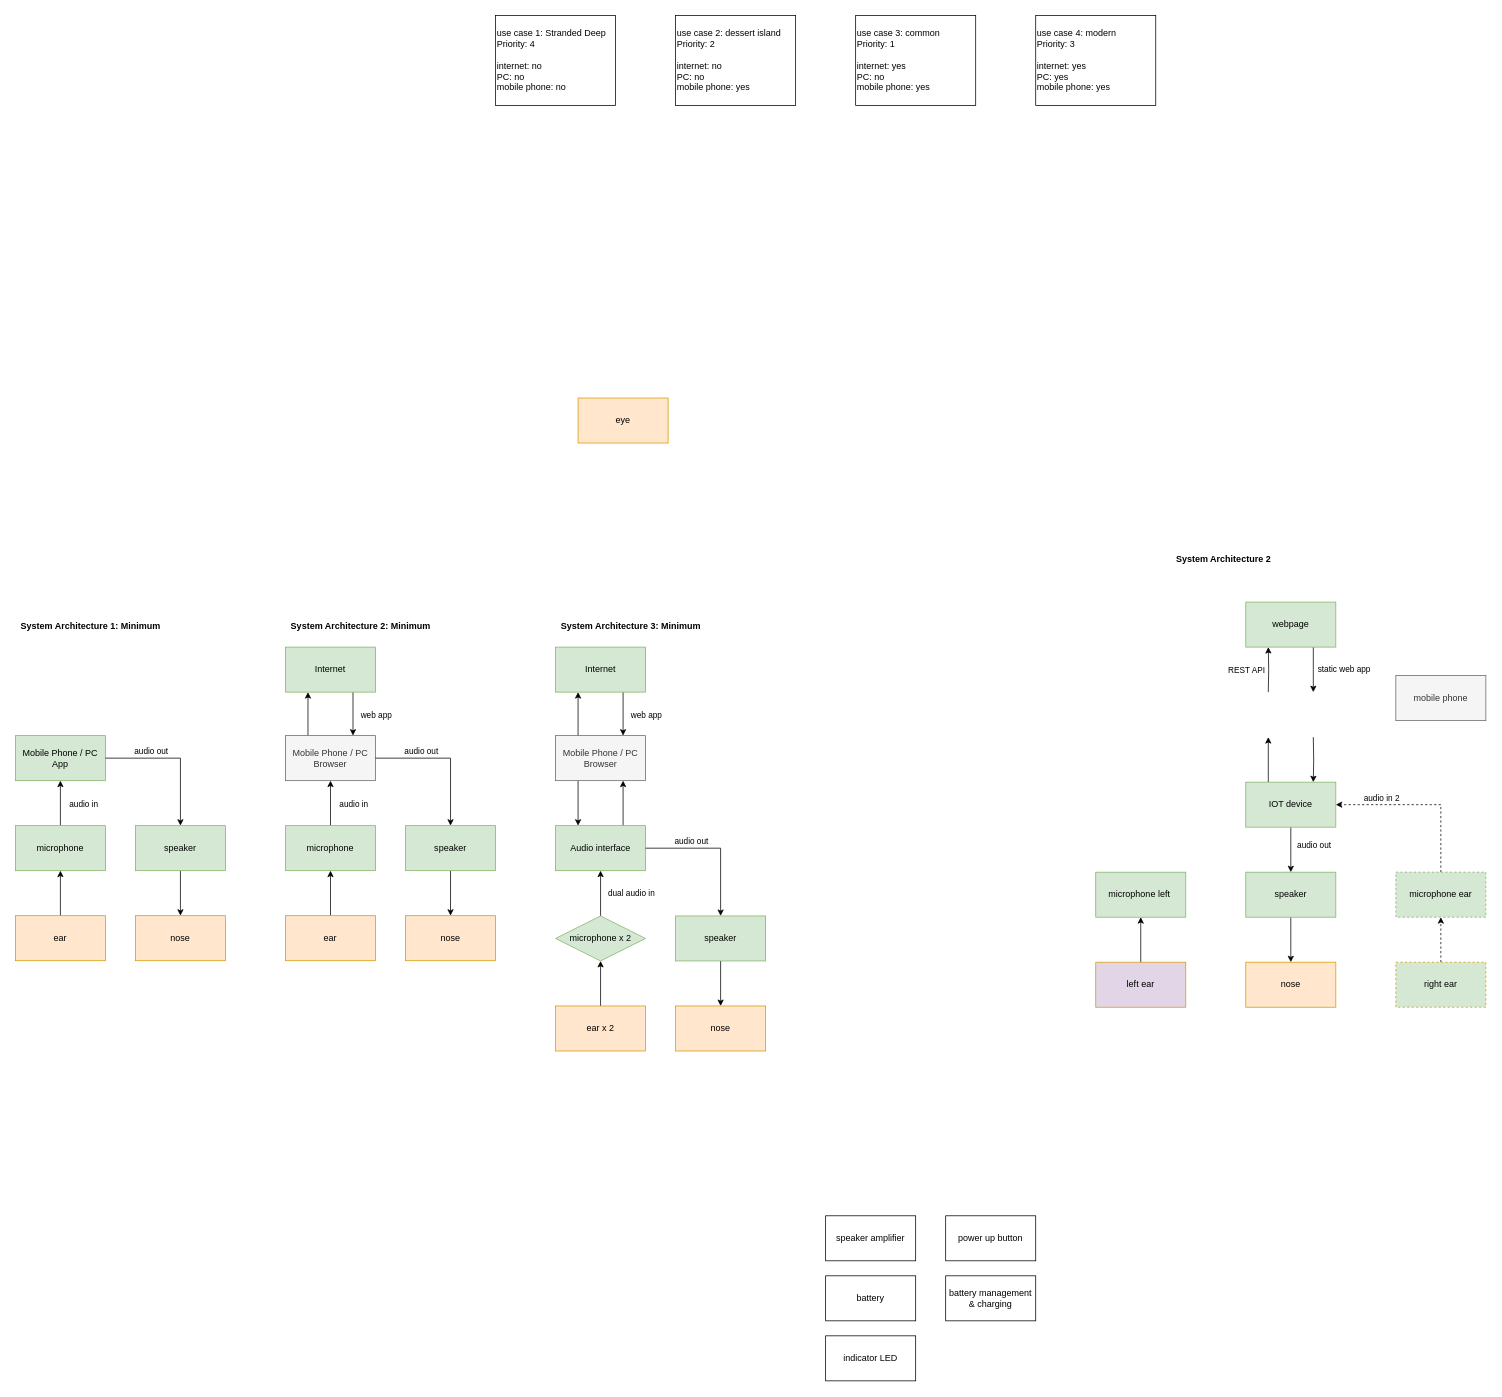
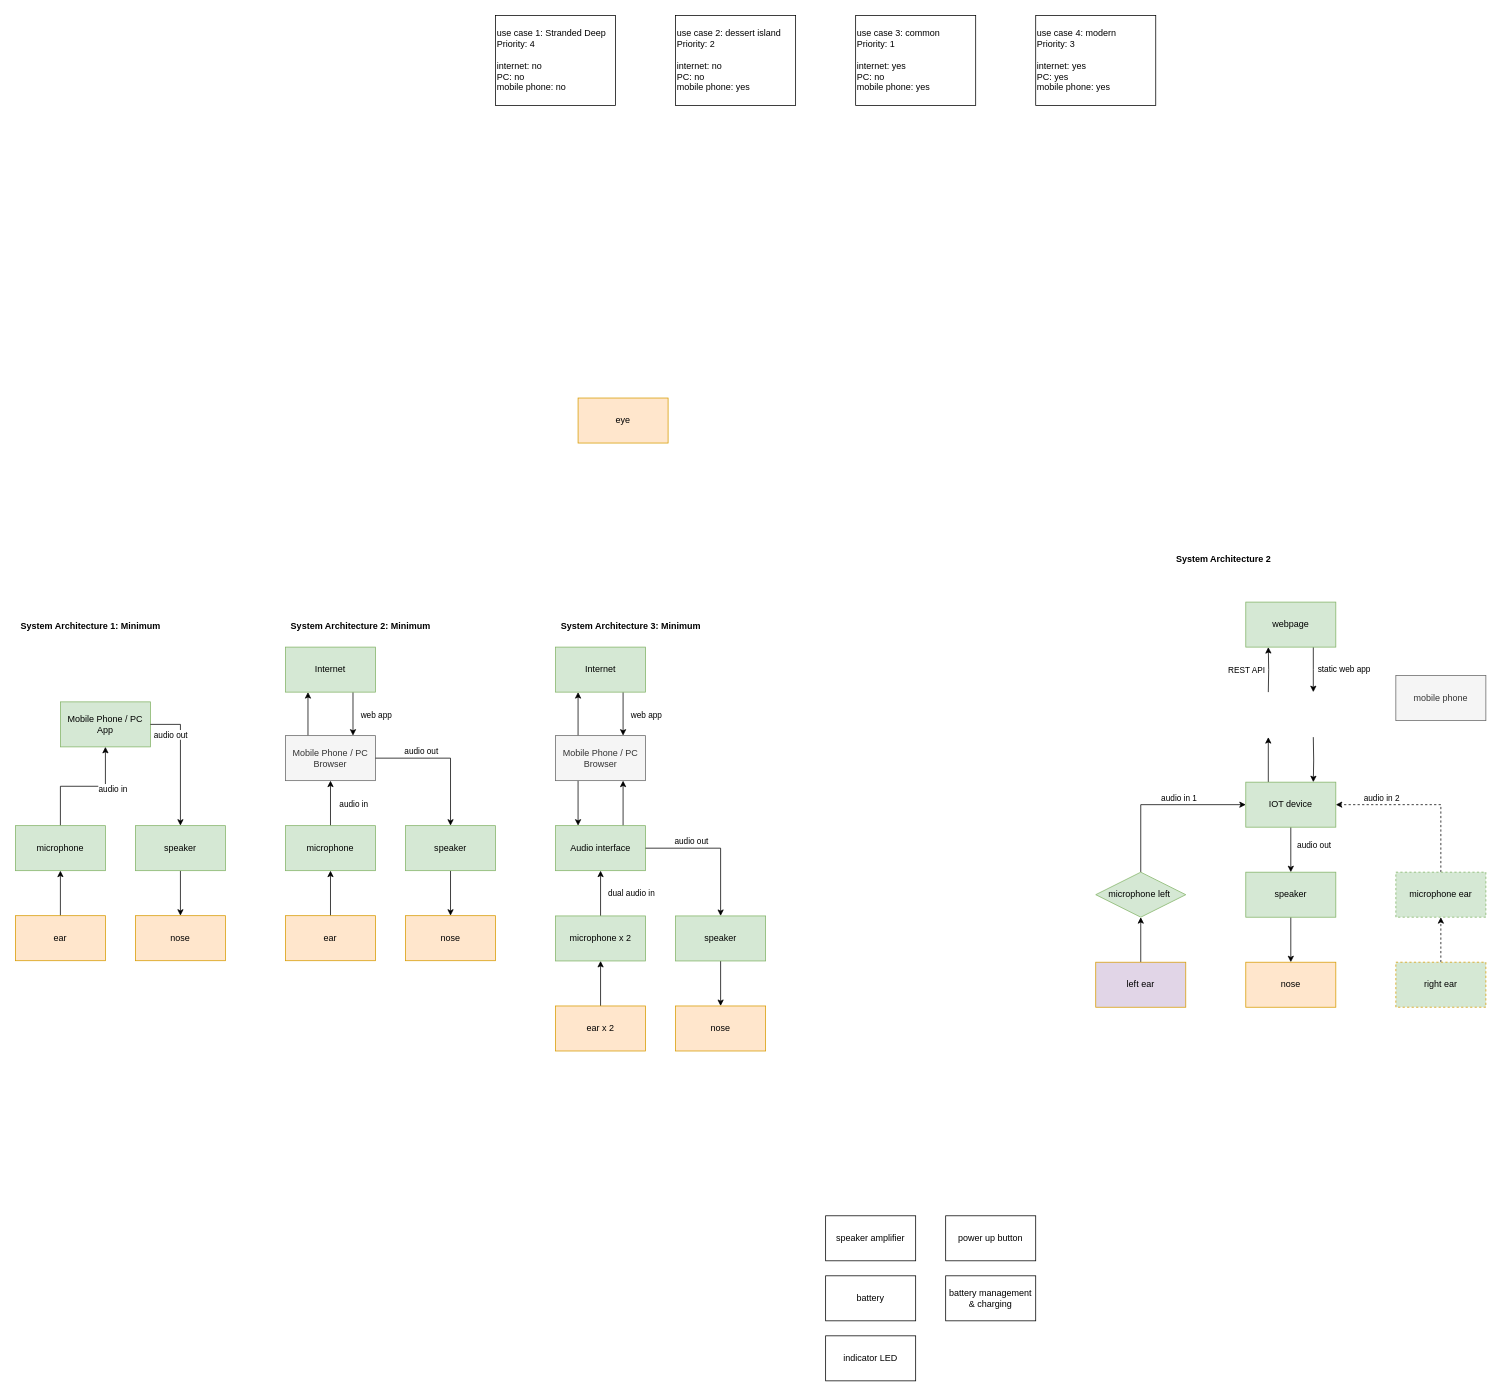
node "Mobile Phone / PC App": moved (60, 758) -> (105, 724)
edge "microphone left" -> "IOT device": added, label "audio in 1"
node "microphone left": shape rectangle -> diamond
node "microphone x 2": shape diamond -> rectangle
